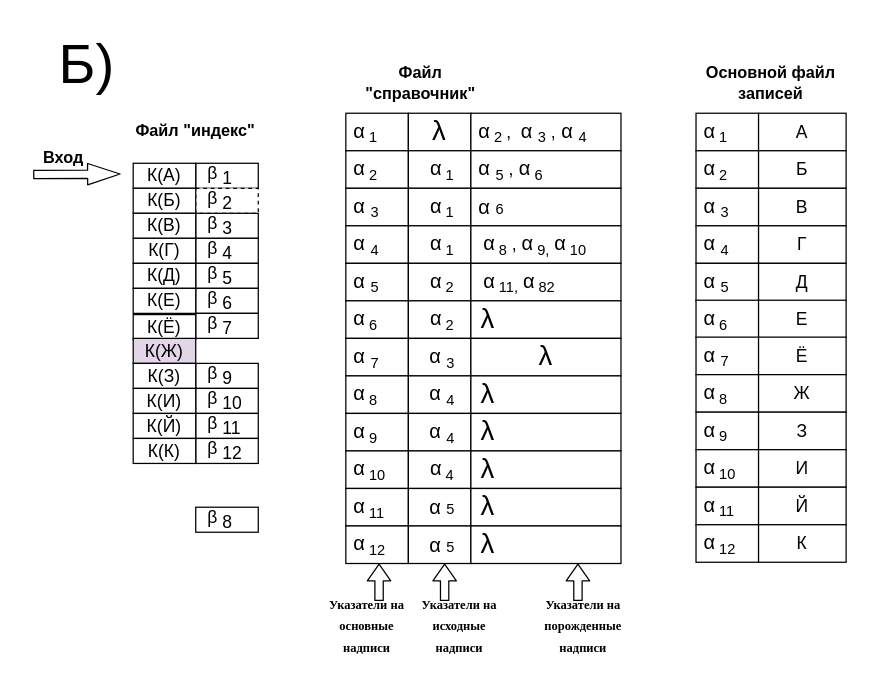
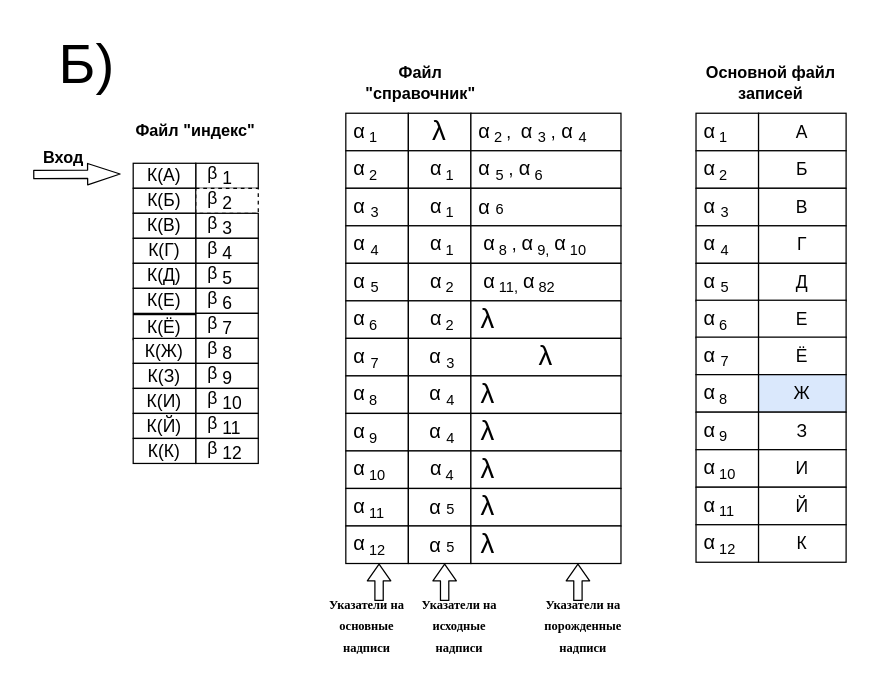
node "К(Ж)": fillcolor #e1d5e7 -> #ffffff
node "Ж": fillcolor #ffffff -> #dae8fc
node "β 8": moved (227, 519) -> (227, 351)
